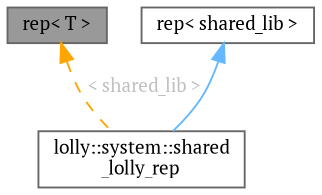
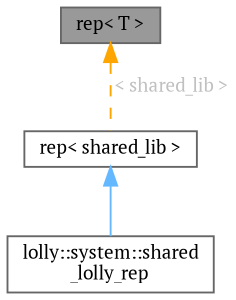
edge "lolly::system::shared _lolly_rep" -> "rep< T >": now "rep< shared_lib >" -> "rep< T >"
